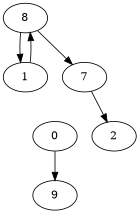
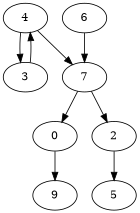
node "8": label "8" -> "4"
node "6": added
node "1": label "1" -> "3"
edge "7" -> "0": added
node "5": added
